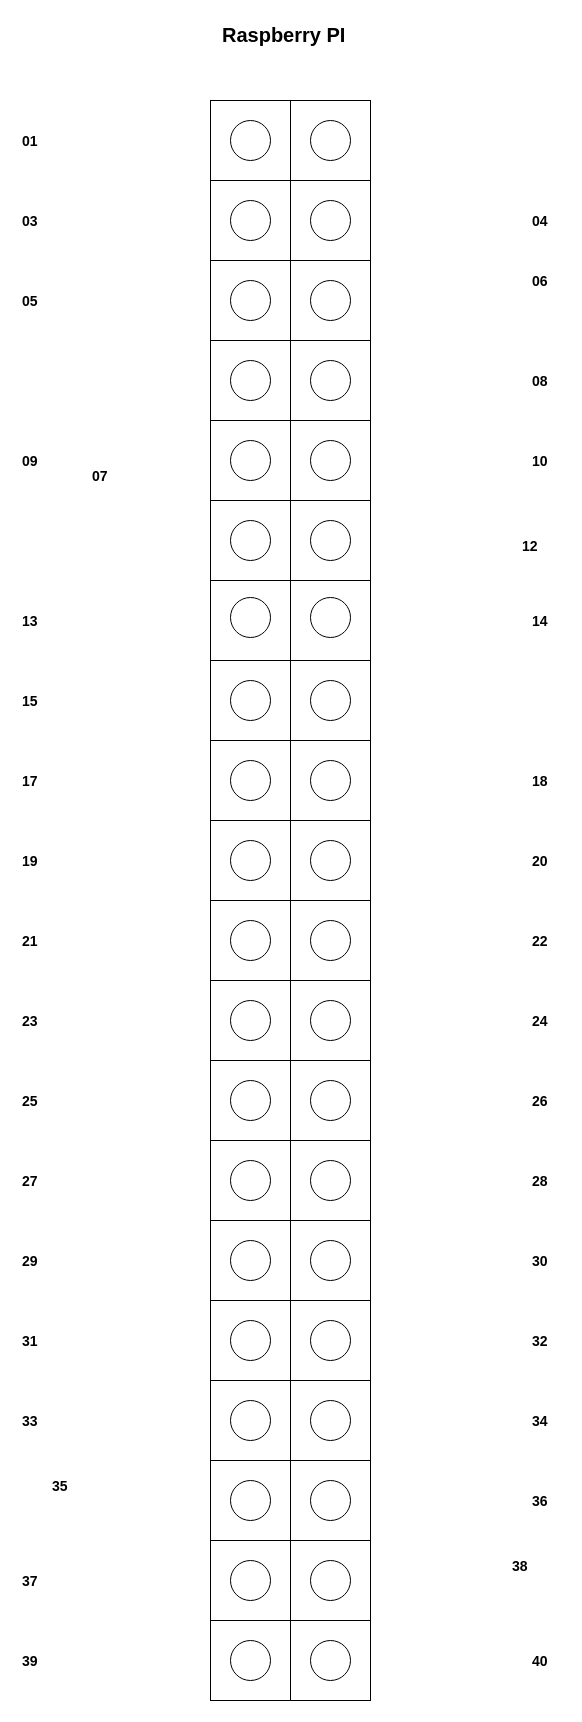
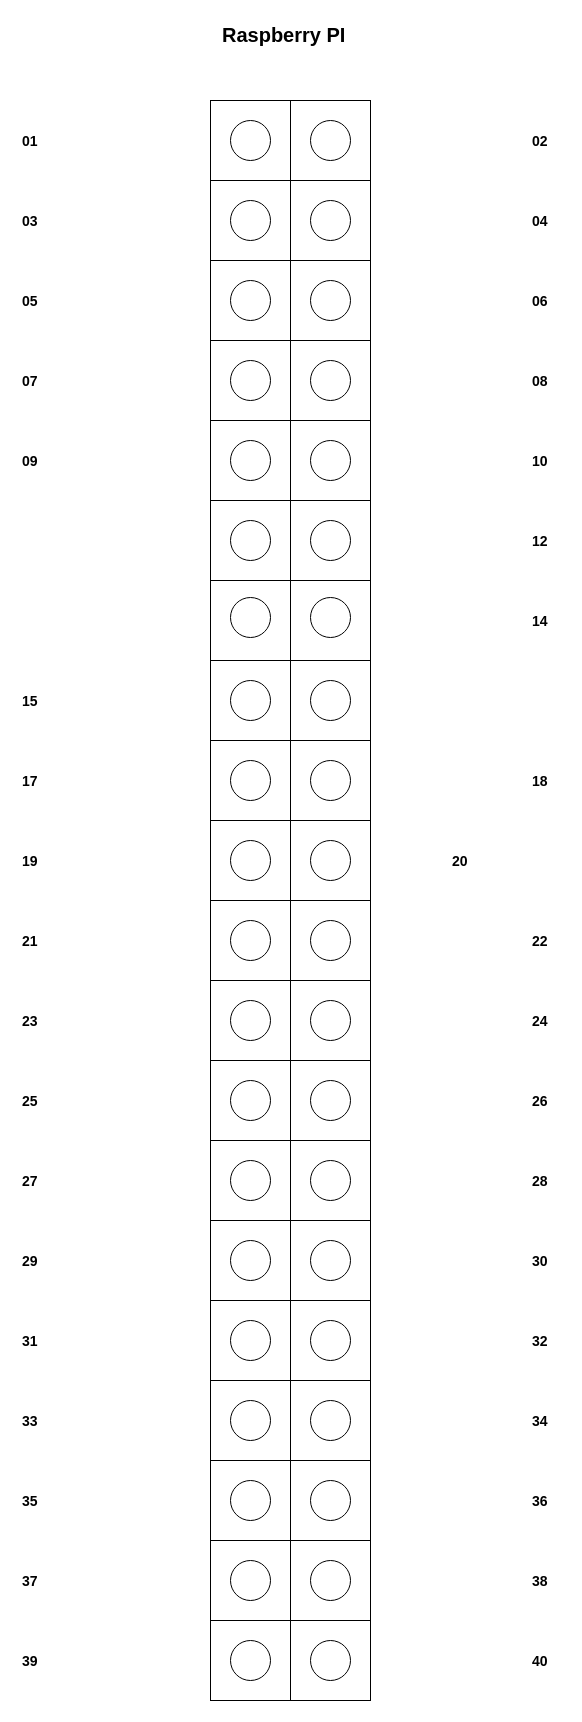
node "02": added
node "06": moved (546, 281) -> (546, 301)
node "07": moved (106, 476) -> (36, 381)
node "12": moved (536, 546) -> (546, 541)
node "13": removed
node "20": moved (546, 861) -> (466, 861)
node "35": moved (66, 1486) -> (36, 1501)
node "38": moved (526, 1566) -> (546, 1581)
